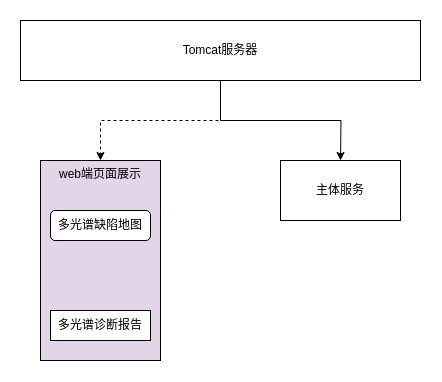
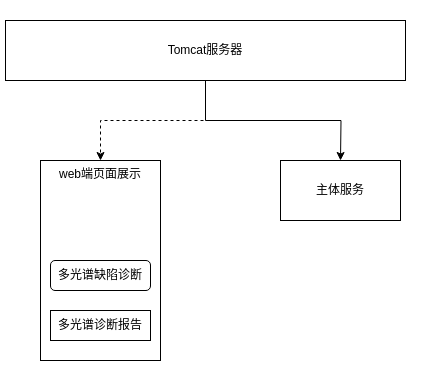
node "Tomcat服务器": moved (221, 51) -> (206, 51)
node "web端页面展示": fillcolor #e1d5e7 -> #ffffff
node "多光谱缺陷地图": removed
node "多光谱缺陷诊断": added
